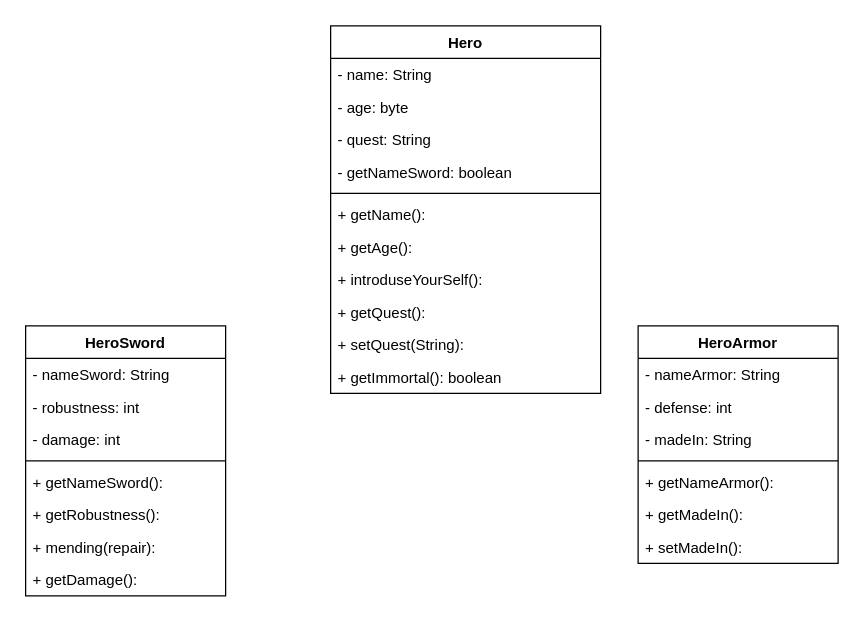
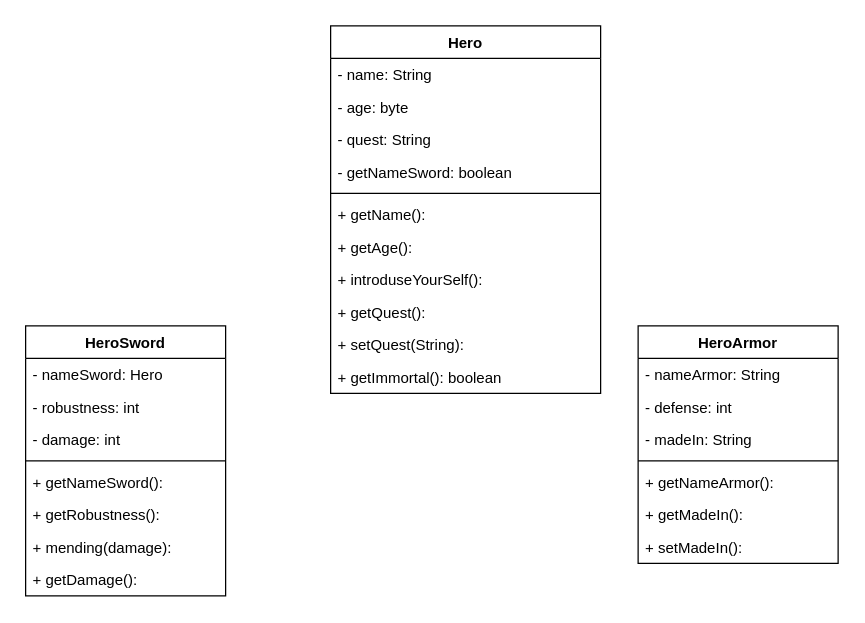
node "- nameSword: String": label "- nameSword: String" -> "- nameSword: Hero"
node "+ mending(repair):": label "+ mending(repair):" -> "+ mending(damage):"
